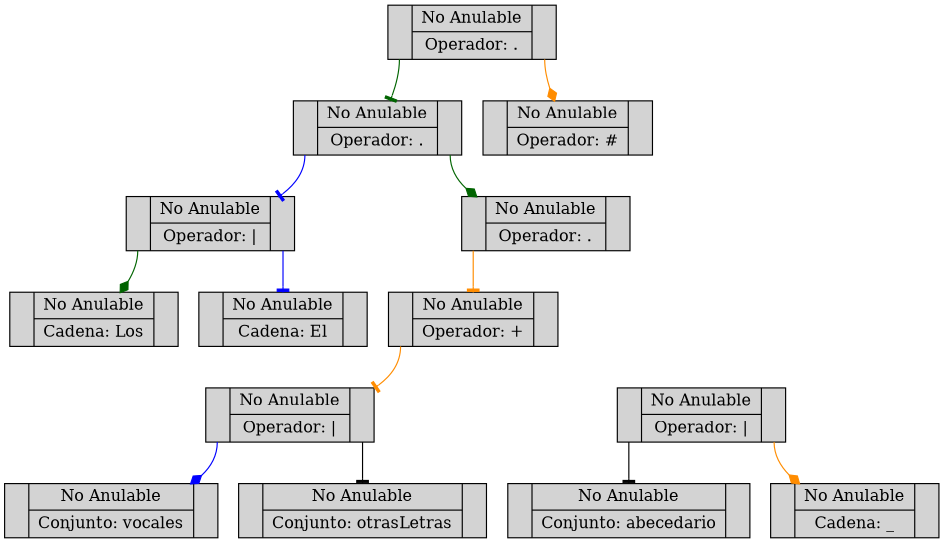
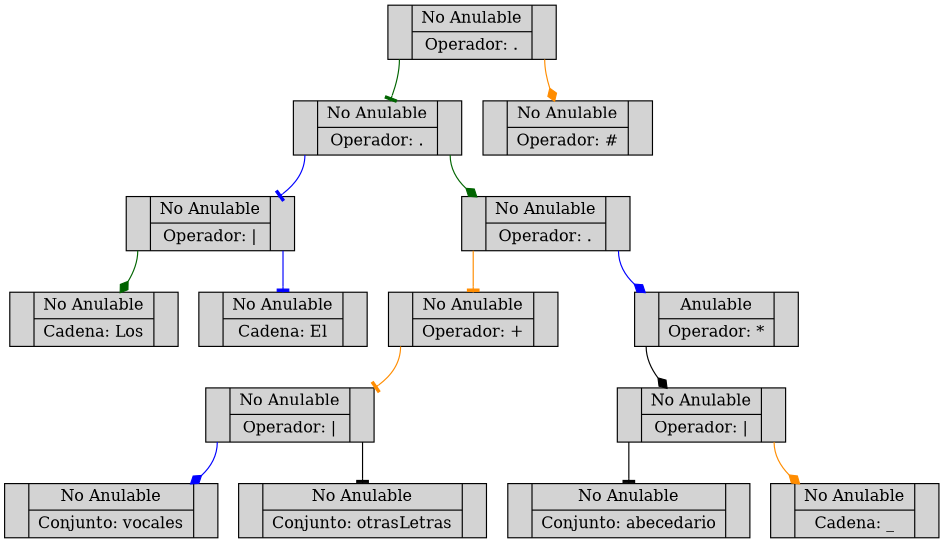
node "Anulable": added
